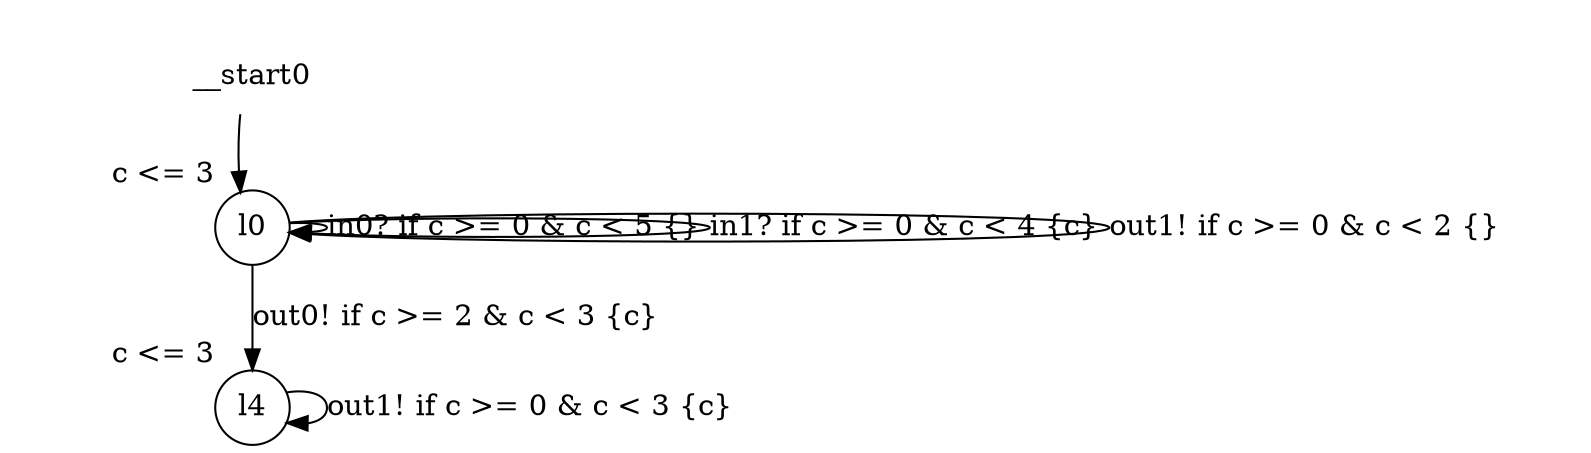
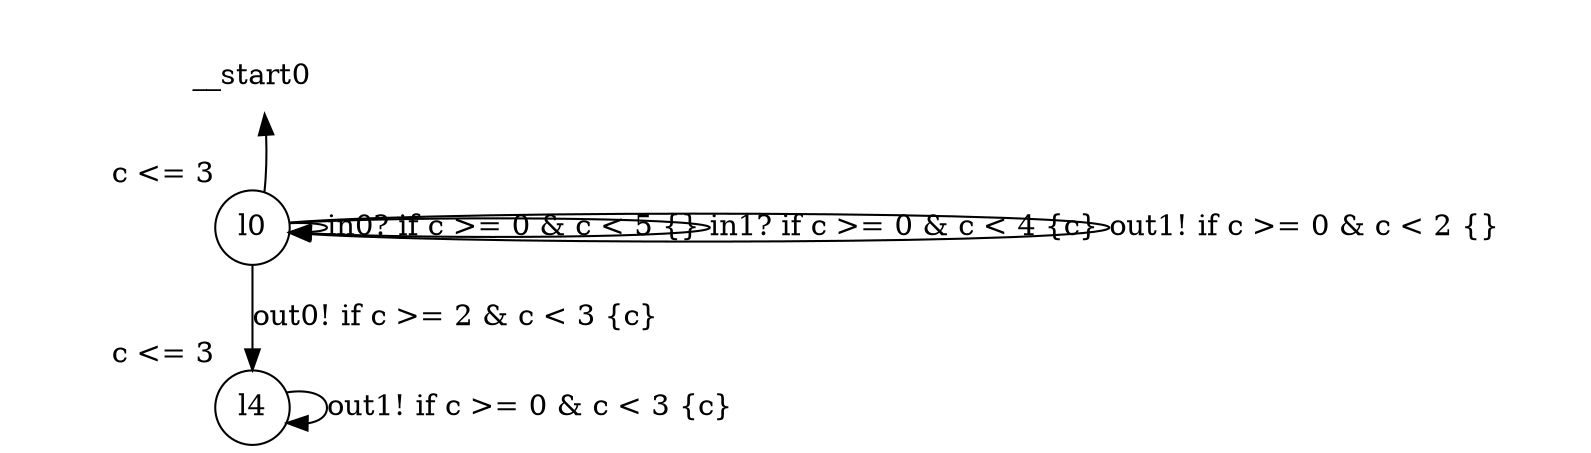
edge "__start0" -> "l0 c <= 3": reversed
